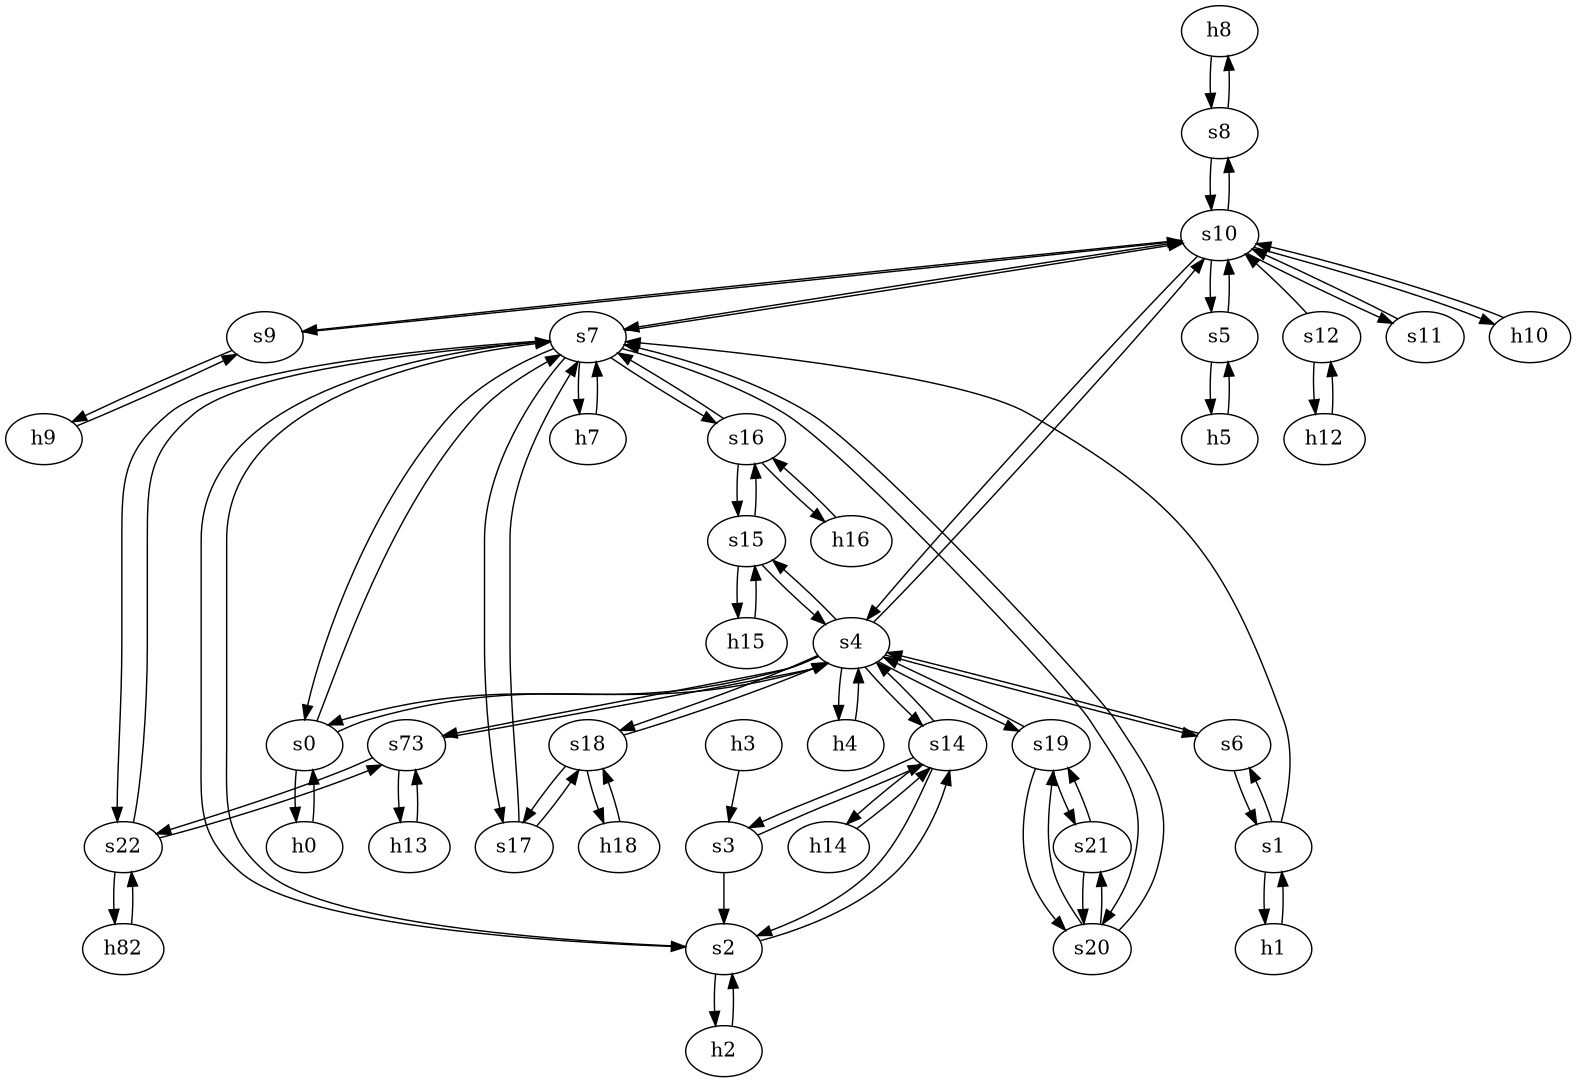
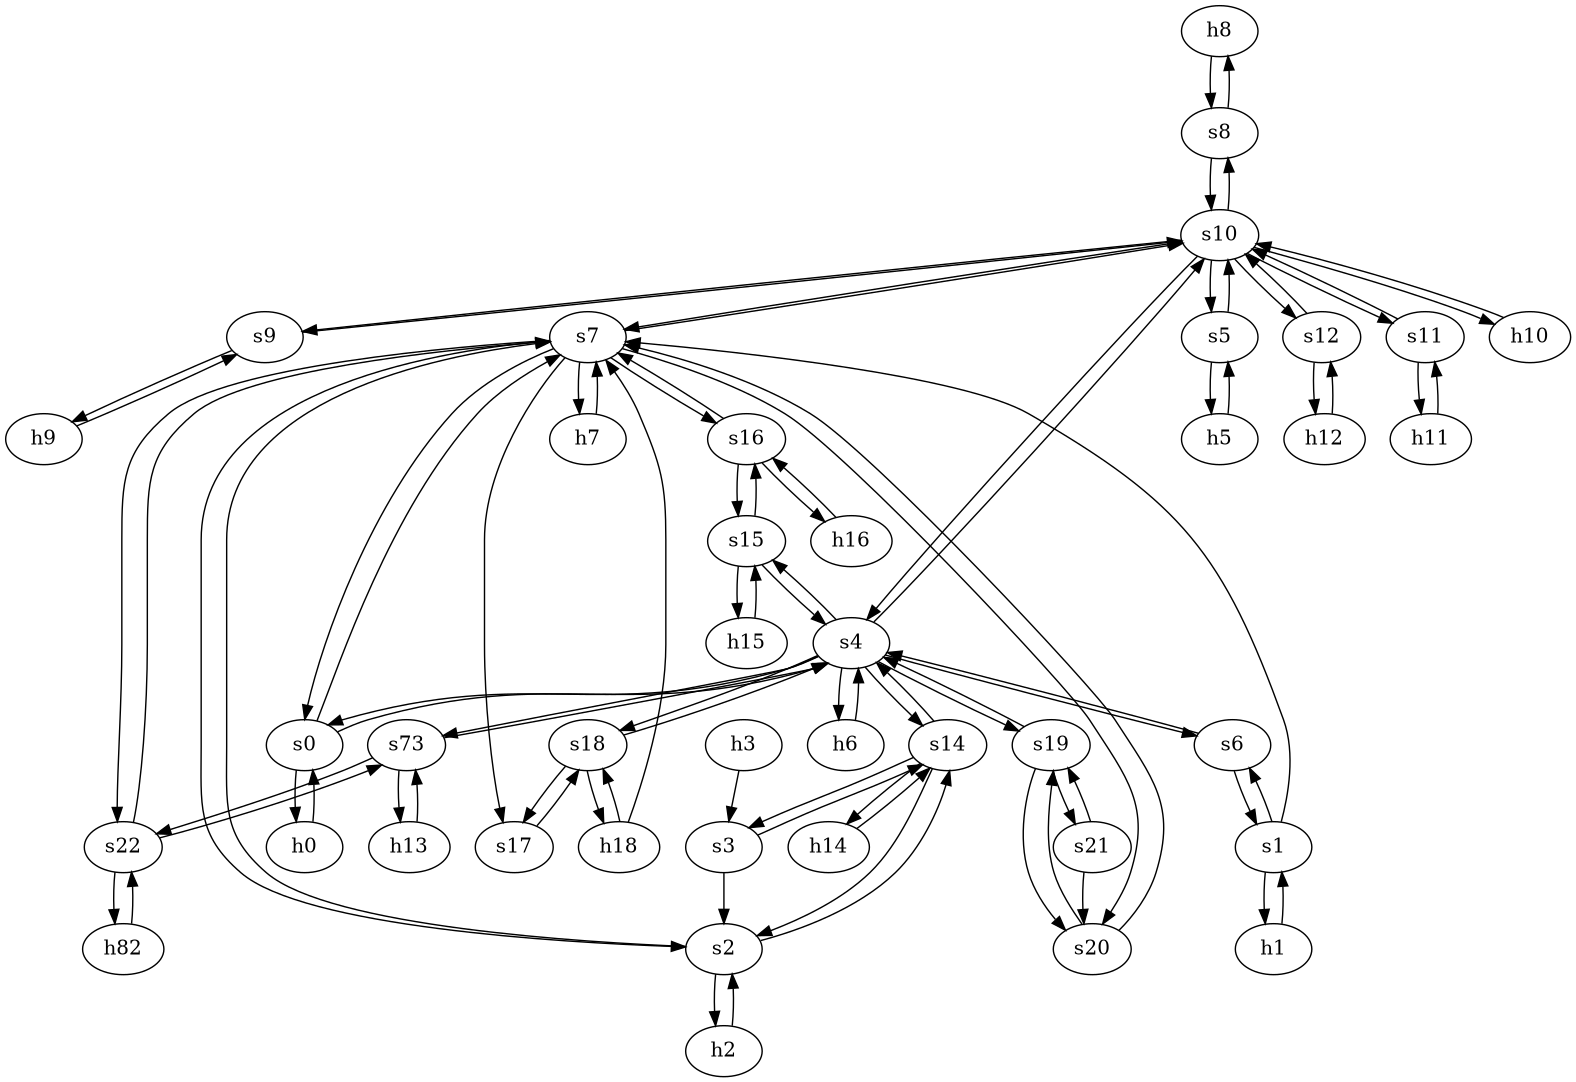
edge "s10" -> "s12": added
node "h11": added
edge "s17" -> "s7": now "h18" -> "s7"
node "h4": label "h4" -> "h6"
edge "s20" -> "s21": removed
